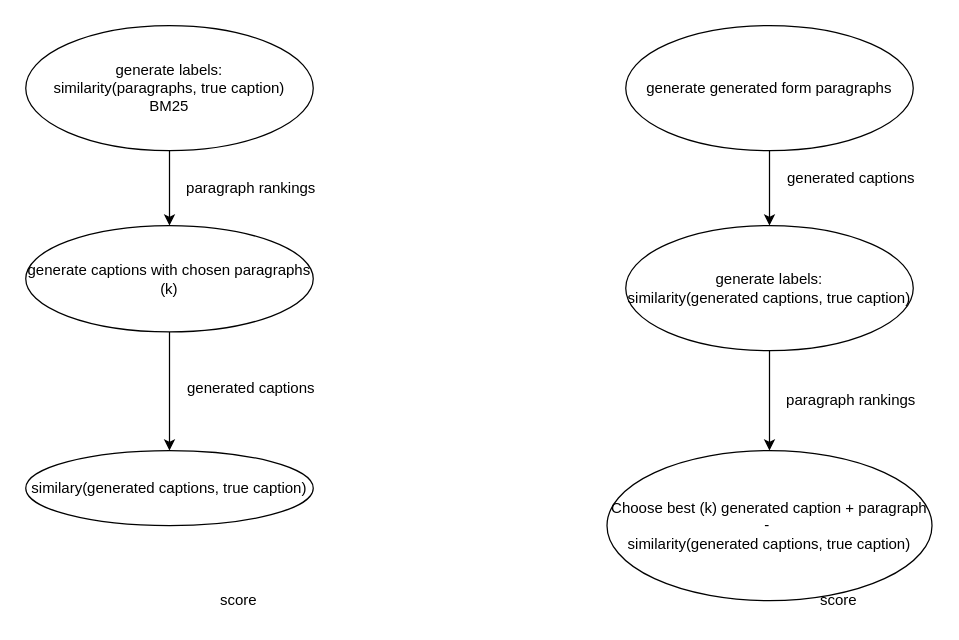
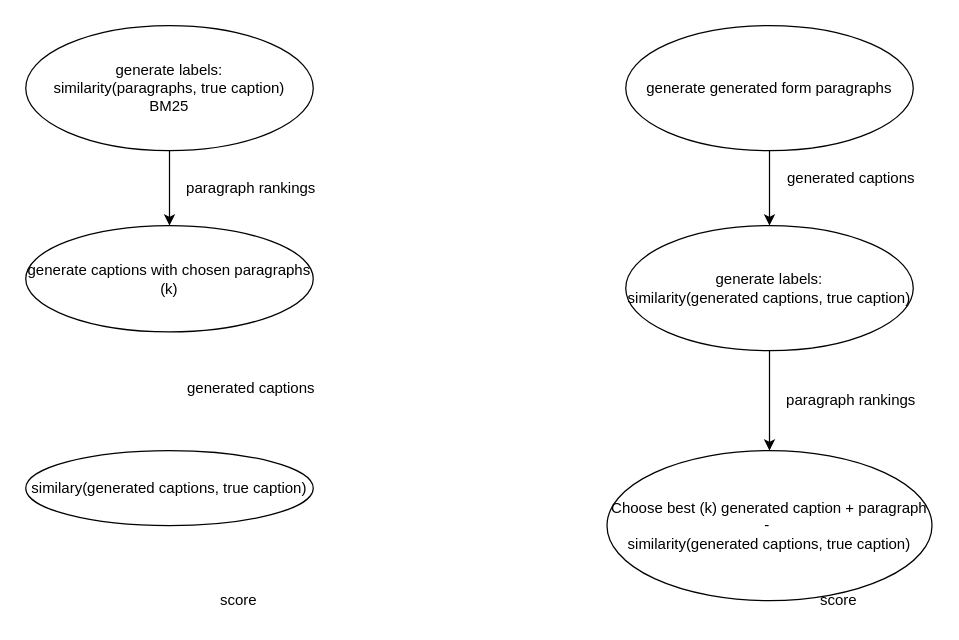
edge "generate captions with chosen paragraphs (k)" -> "similary(generated captions, true caption)": removed
